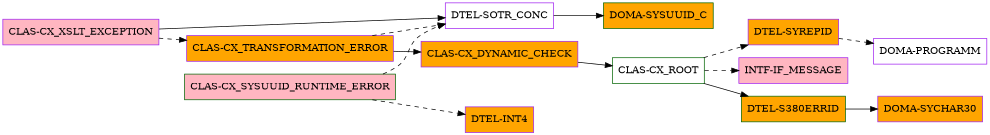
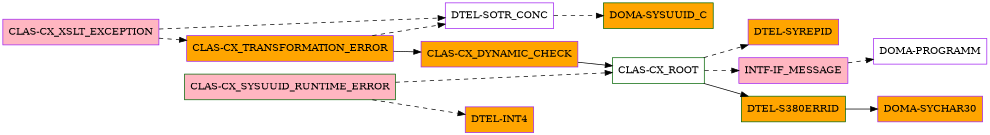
edge "DTEL-SOTR_CONC" -> "DOMA-SYSUUID_C": style solid -> dashed
edge "CLAS-CX_XSLT_EXCEPTION" -> "DTEL-SOTR_CONC": style solid -> dashed
edge "DTEL-SYREPID" -> "DOMA-PROGRAMM": now "INTF-IF_MESSAGE" -> "DOMA-PROGRAMM"
edge "CLAS-CX_SYSUUID_RUNTIME_ERROR" -> "DTEL-SOTR_CONC": now "CLAS-CX_SYSUUID_RUNTIME_ERROR" -> "CLAS-CX_ROOT"
